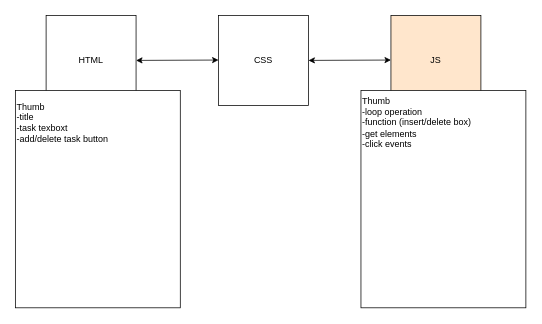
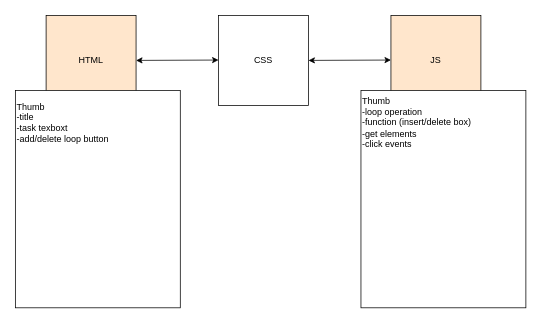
node "HTML": fillcolor #ffffff -> #ffe6cc
node "Thumb -title -task texboxt -add/delete task button": label "Thumb -title -task texboxt -add/delete task button" -> "Thumb -title -task texboxt -add/delete loop button"
